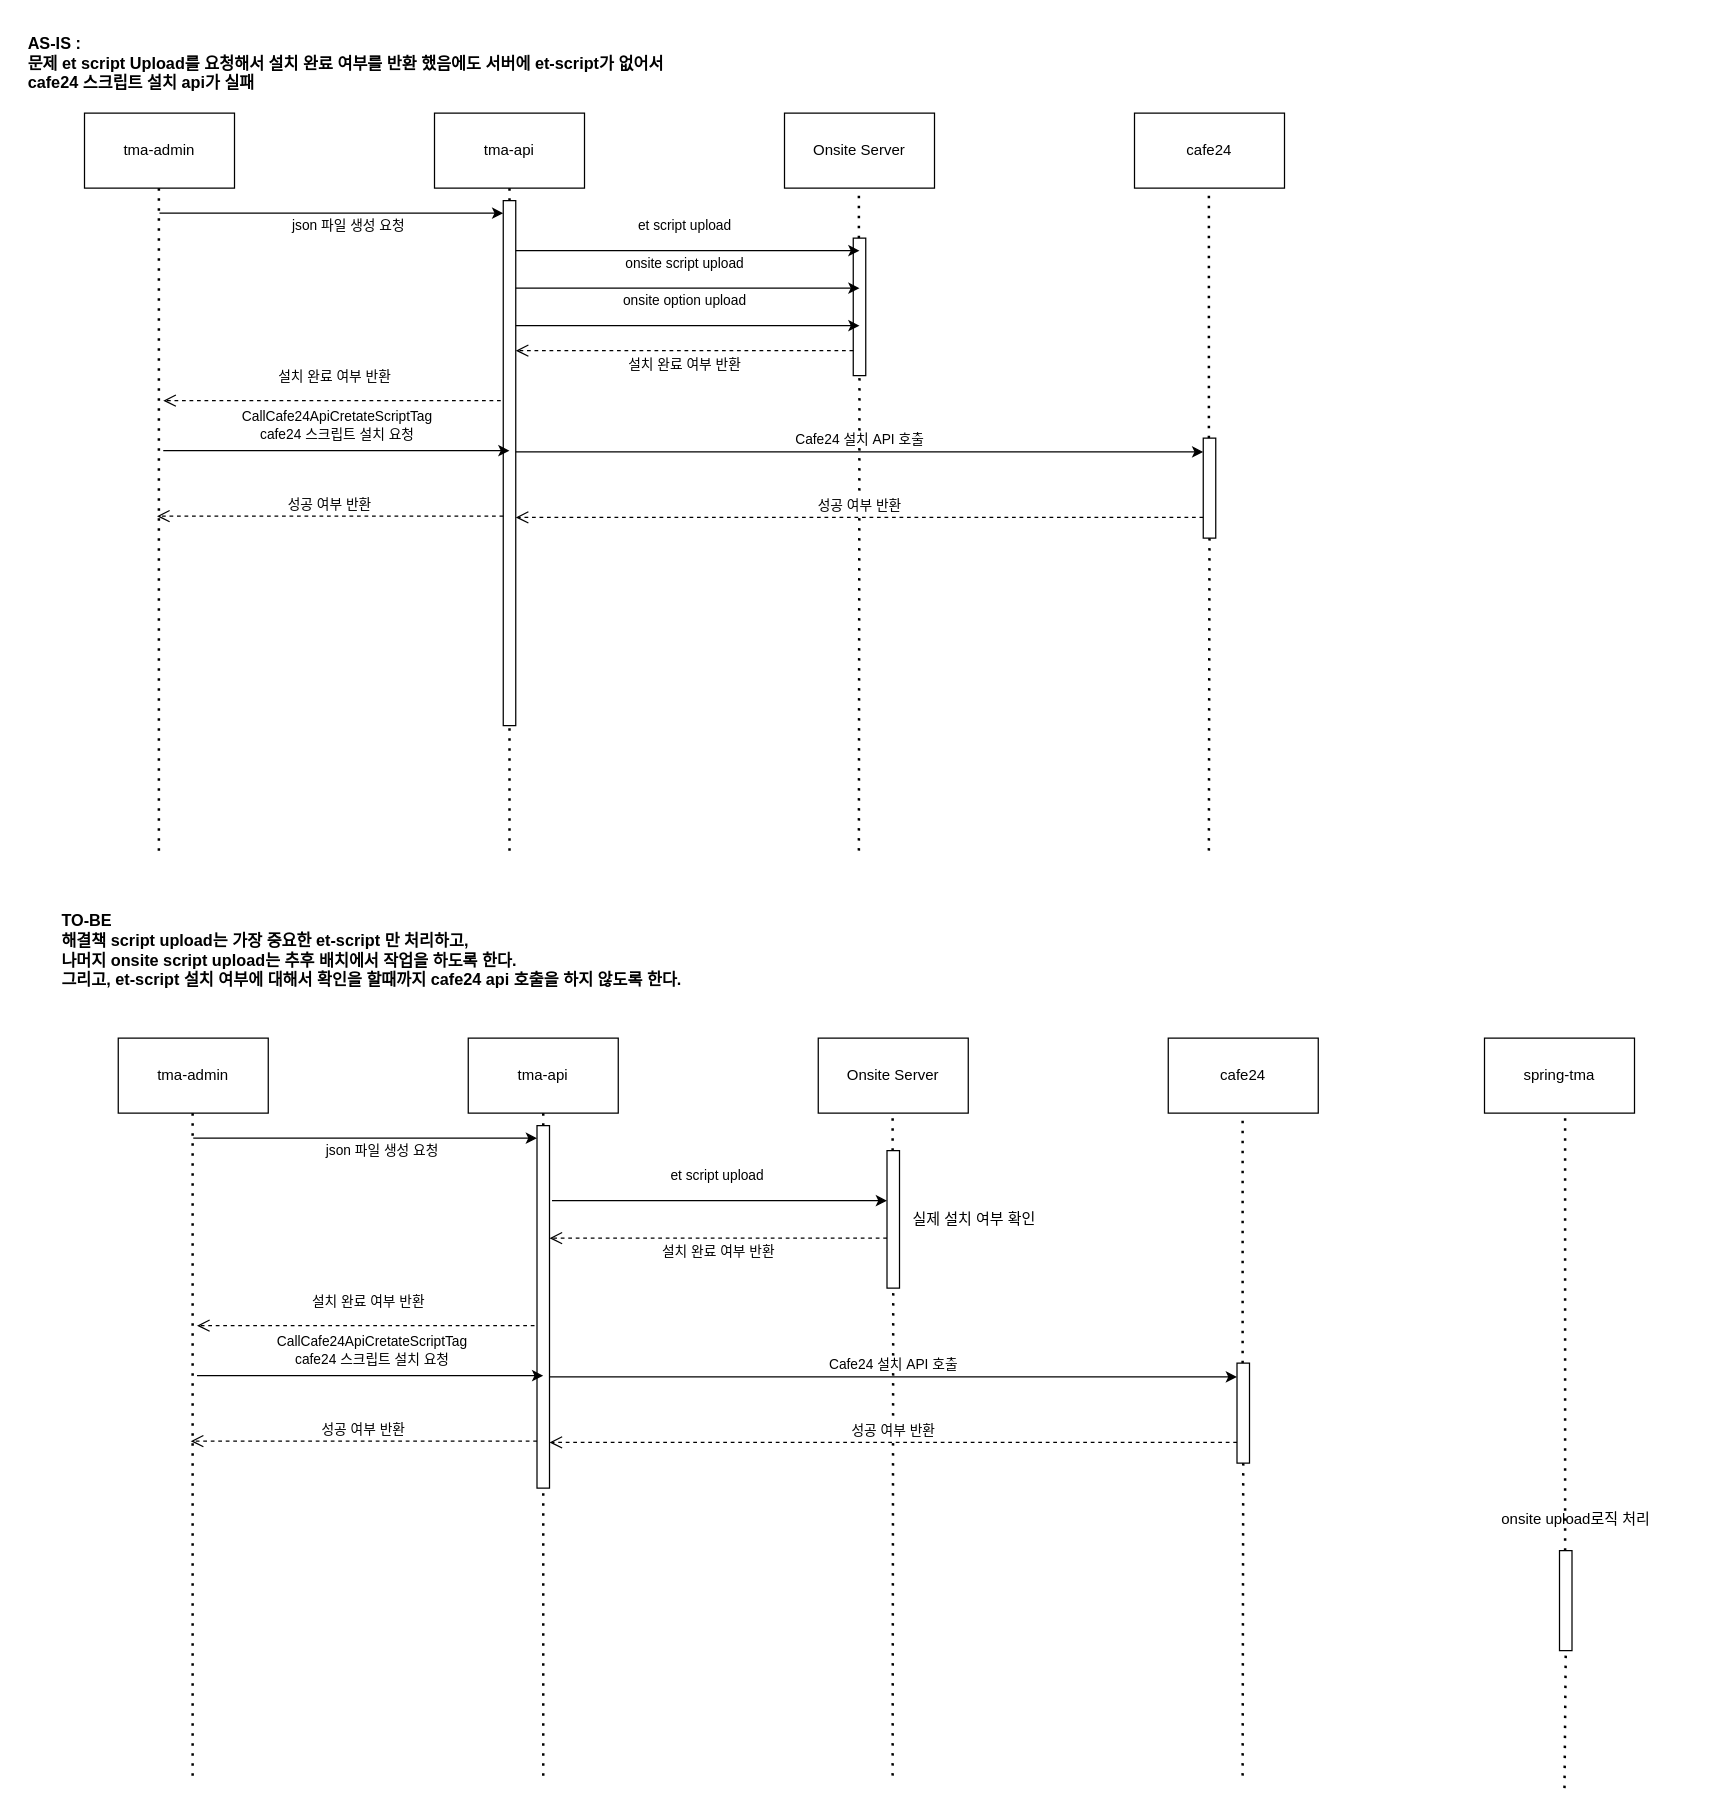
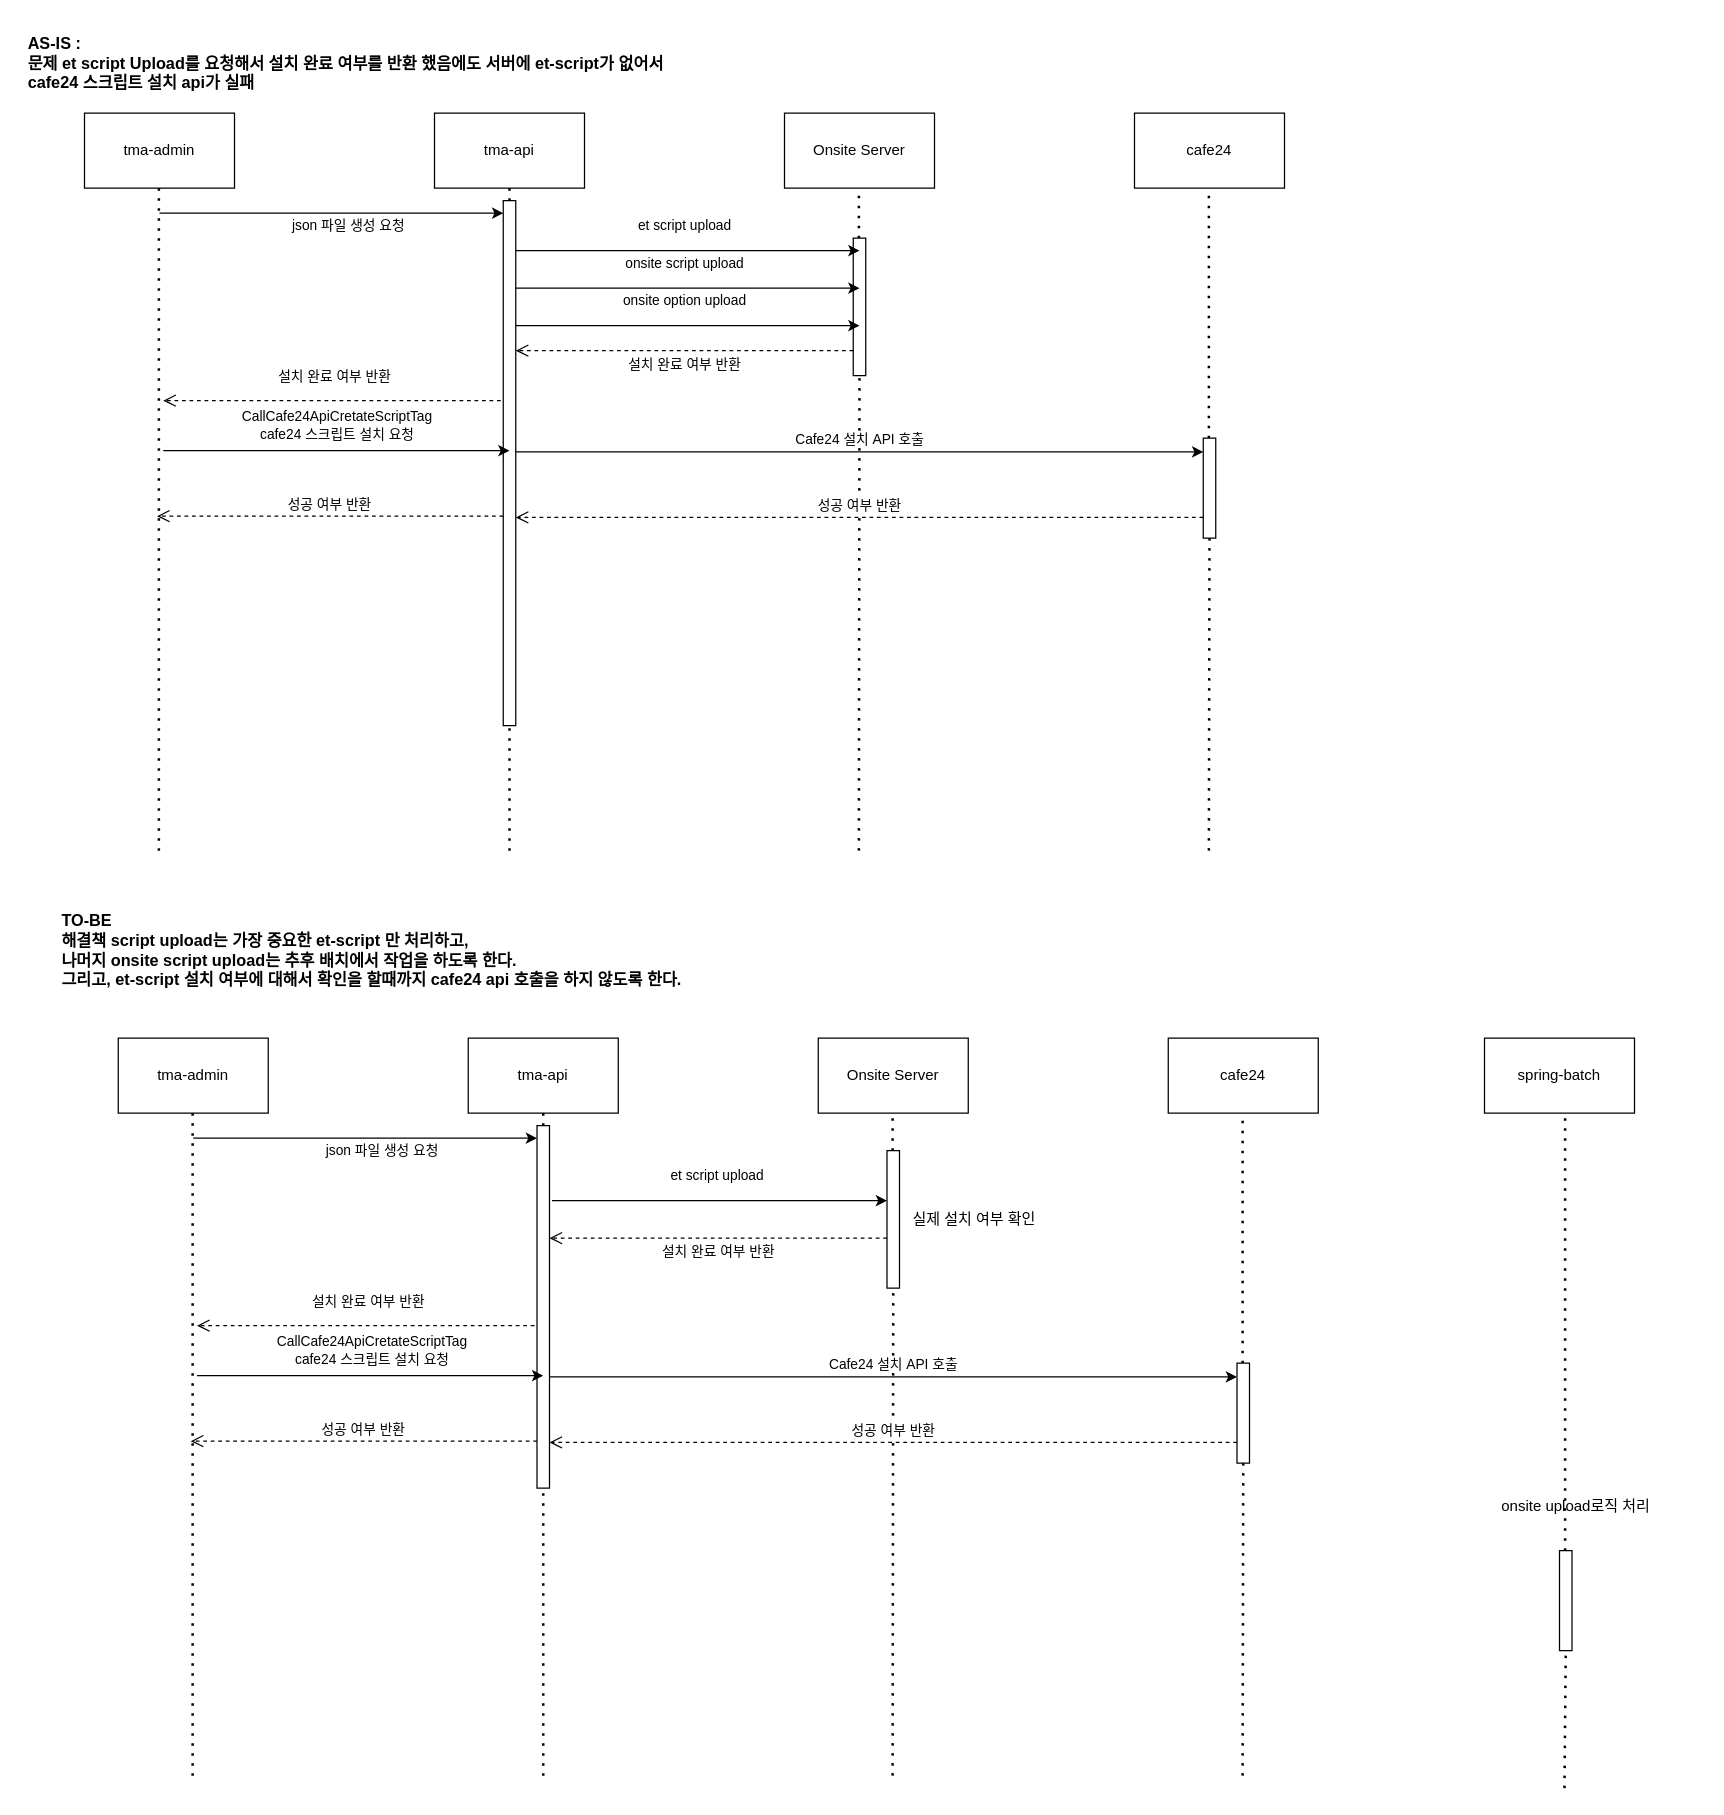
node "spring-tma": label "spring-tma" -> "spring-batch"
node "onsite upload로직 처리": moved (1578, 1519) -> (1578, 1507)
